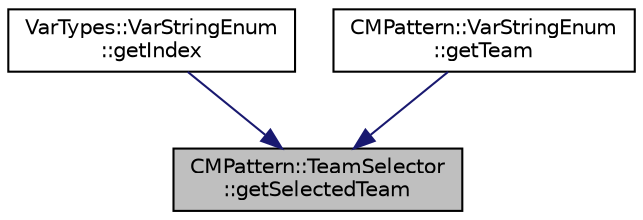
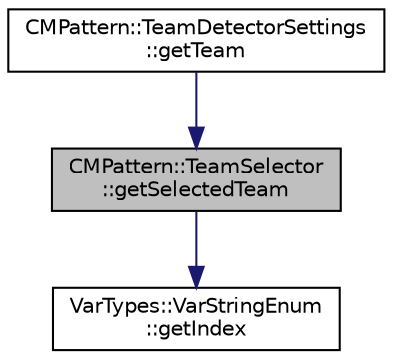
node "CMPattern::VarStringEnum ::getTeam": label "CMPattern::VarStringEnum ::getTeam" -> "CMPattern::TeamDetectorSettings ::getTeam"
edge "VarTypes::VarStringEnum ::getIndex" -> "CMPattern::TeamSelector ::getSelectedTeam": reversed
